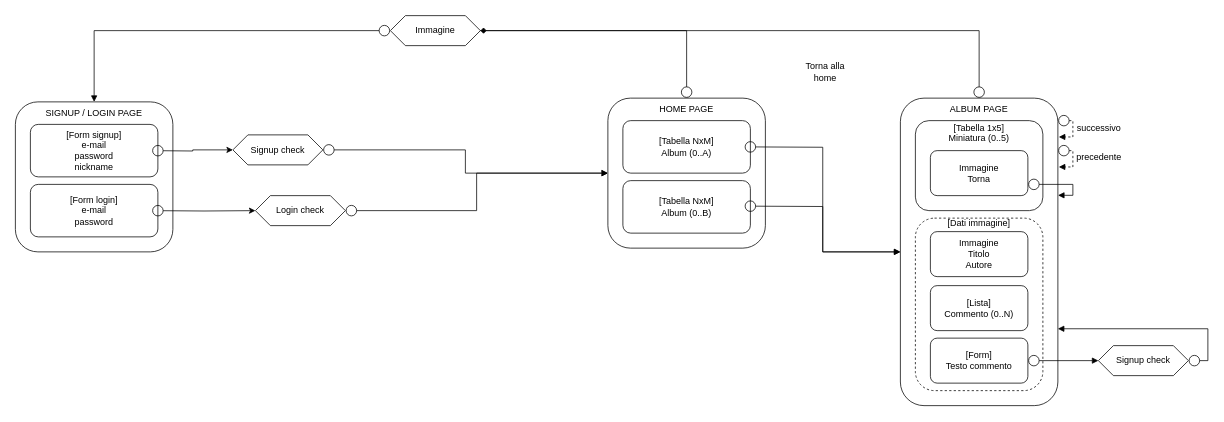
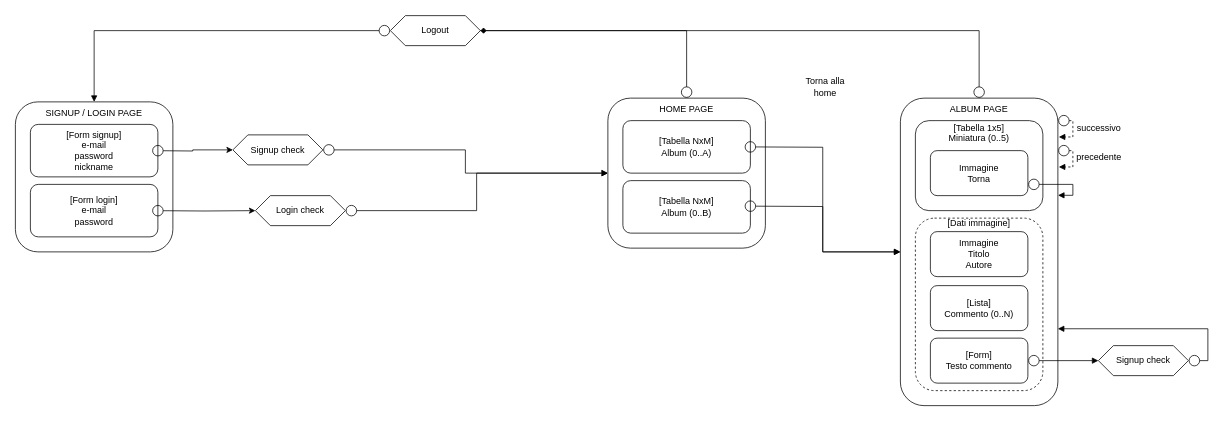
node "Immagine": label "Immagine" -> "Logout"
node "Torna alla home": moved (825, 72) -> (825, 87)
